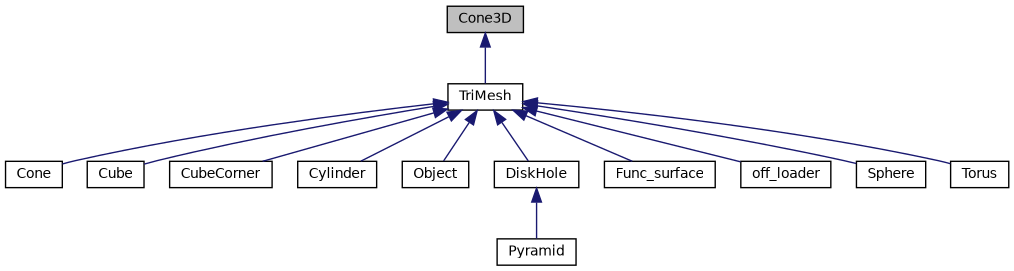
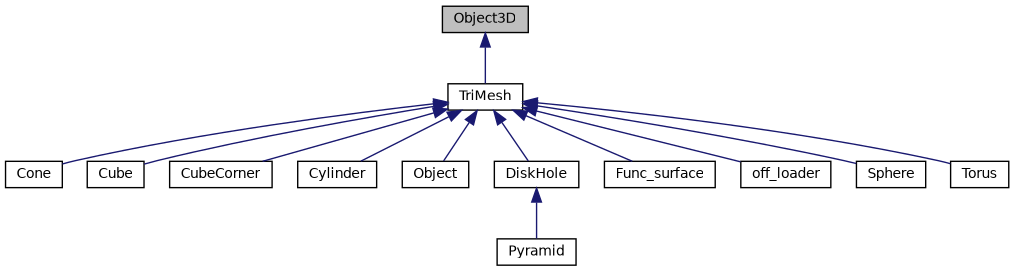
node "Cone3D": label "Cone3D" -> "Object3D"
